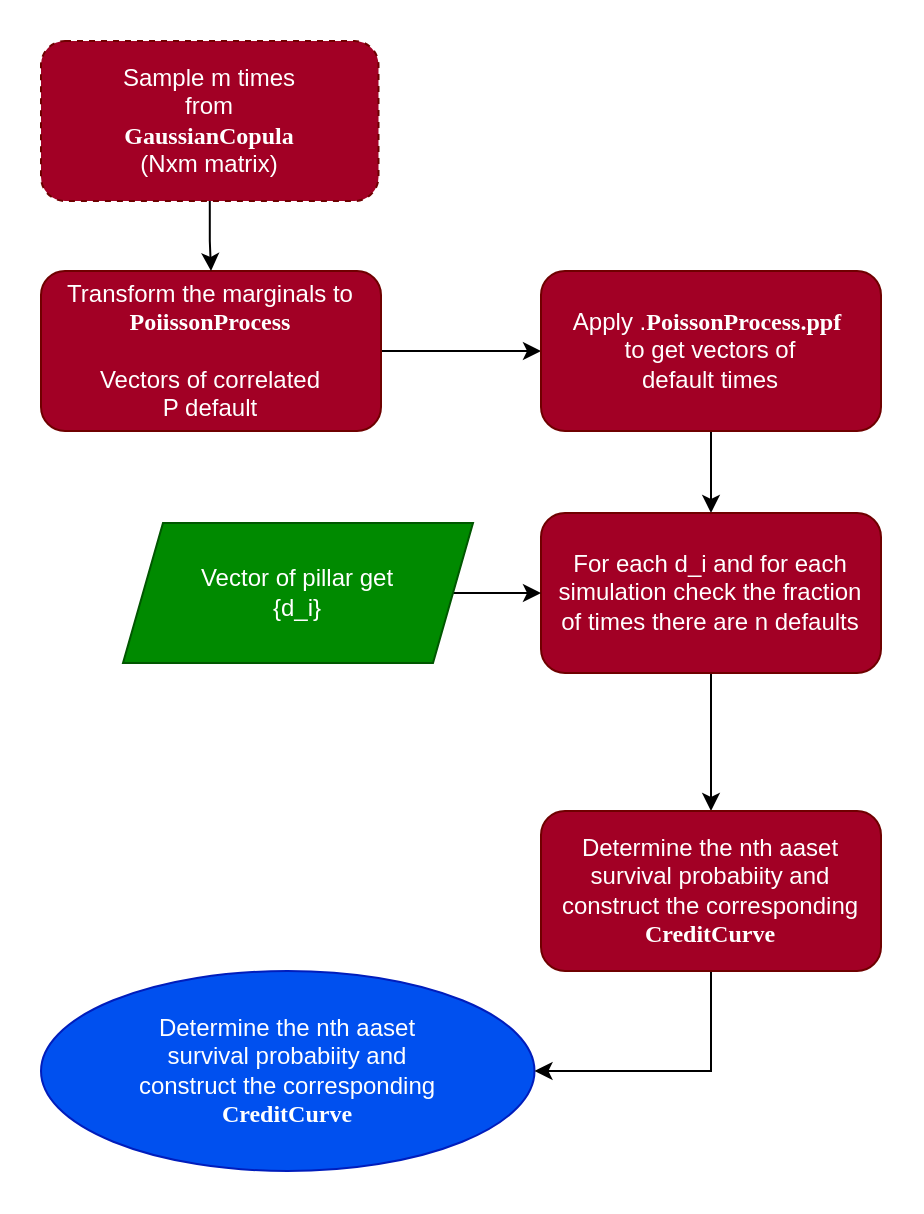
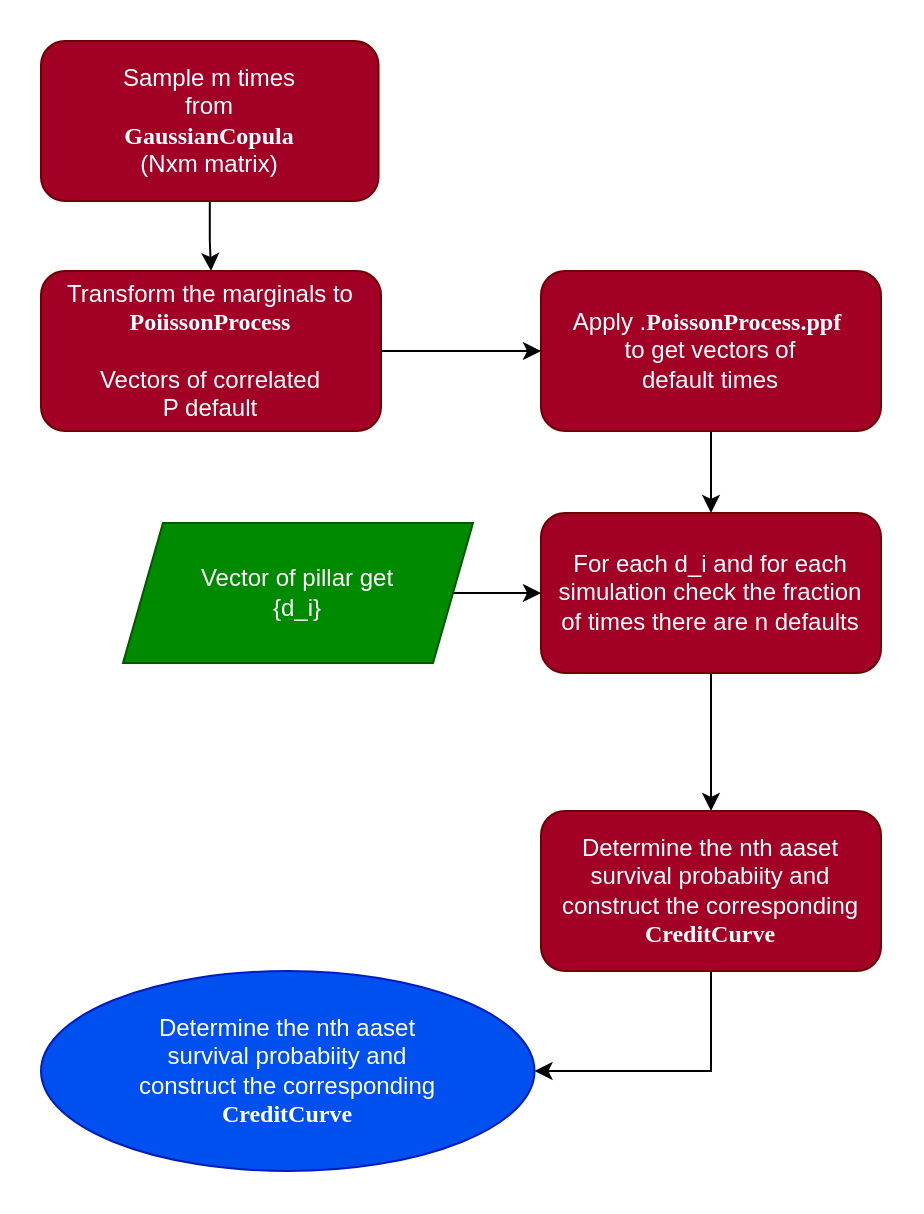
node "Sample m times from GaussianCopula (Nxm matrix)": style dashed -> solid
